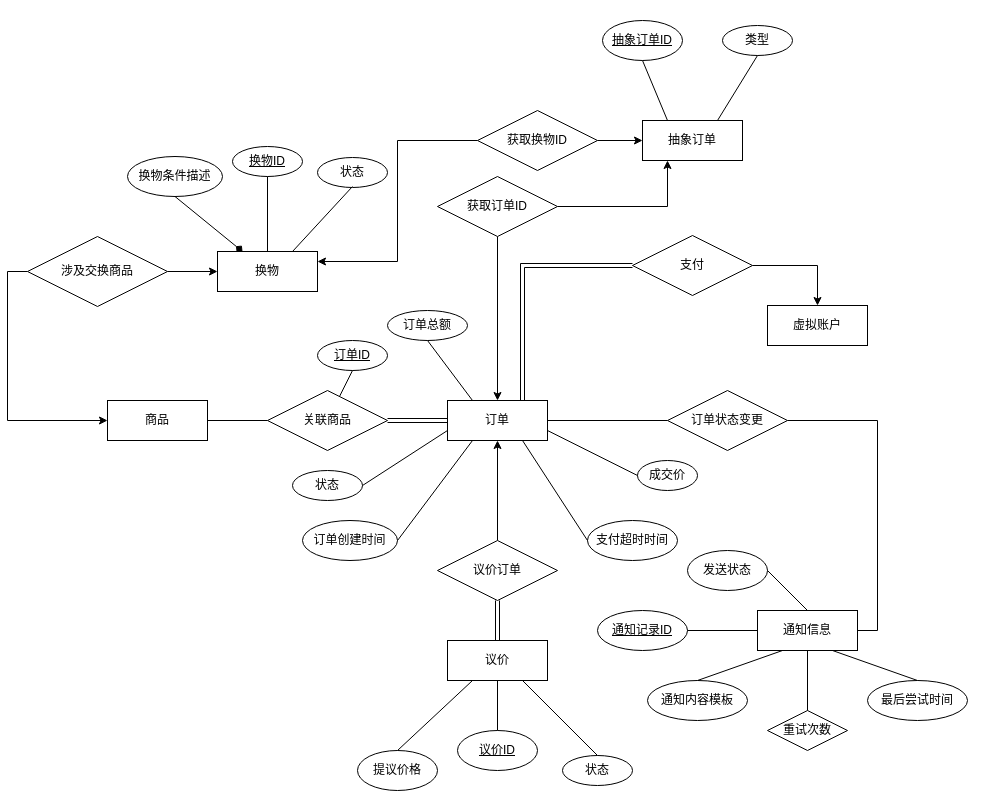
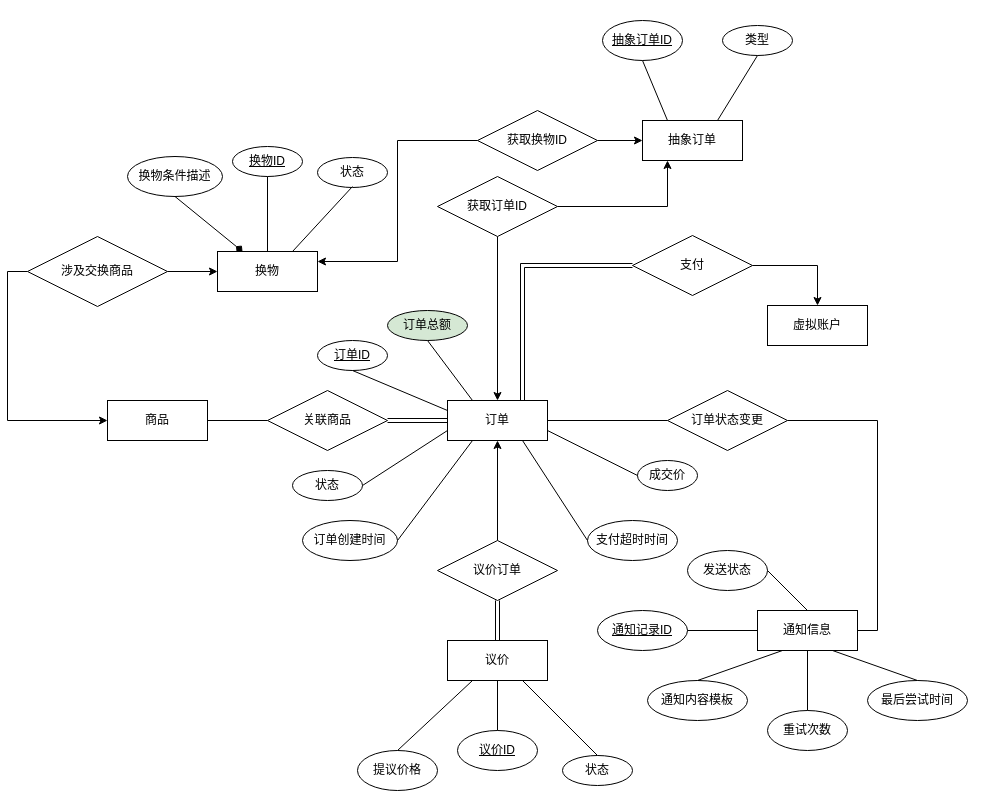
node "订单总额": fillcolor #ffffff -> #d5e8d4
edge "订单ID" -- "关联商品": now "订单ID" -- "订单"
node "重试次数": shape diamond -> ellipse
